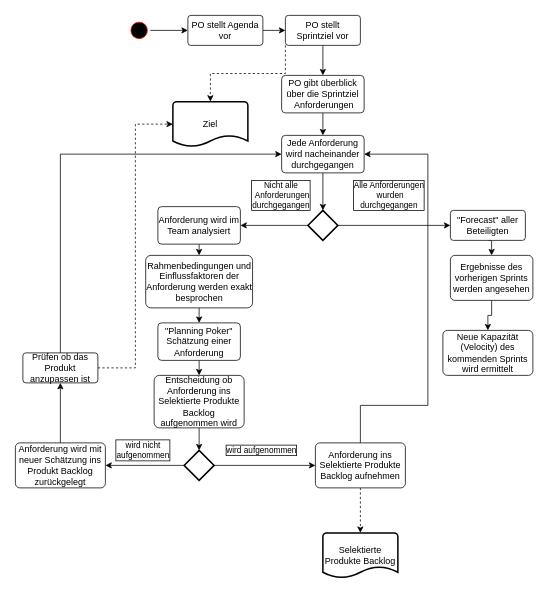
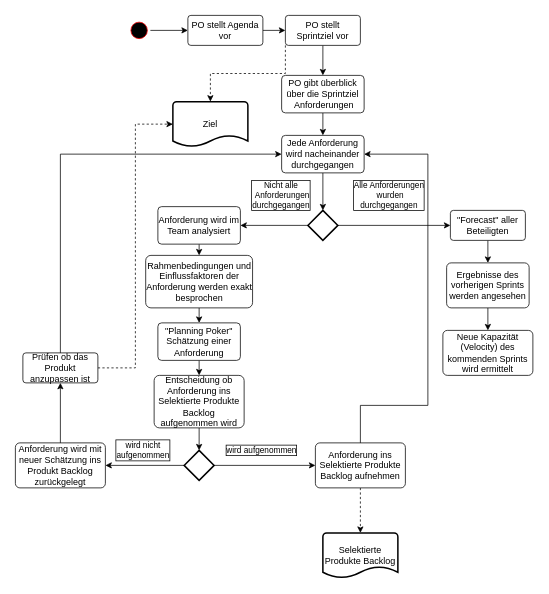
node "Ergebnisse des vorherigen Sprints werden angesehen": moved (492, 278) -> (488, 285)
